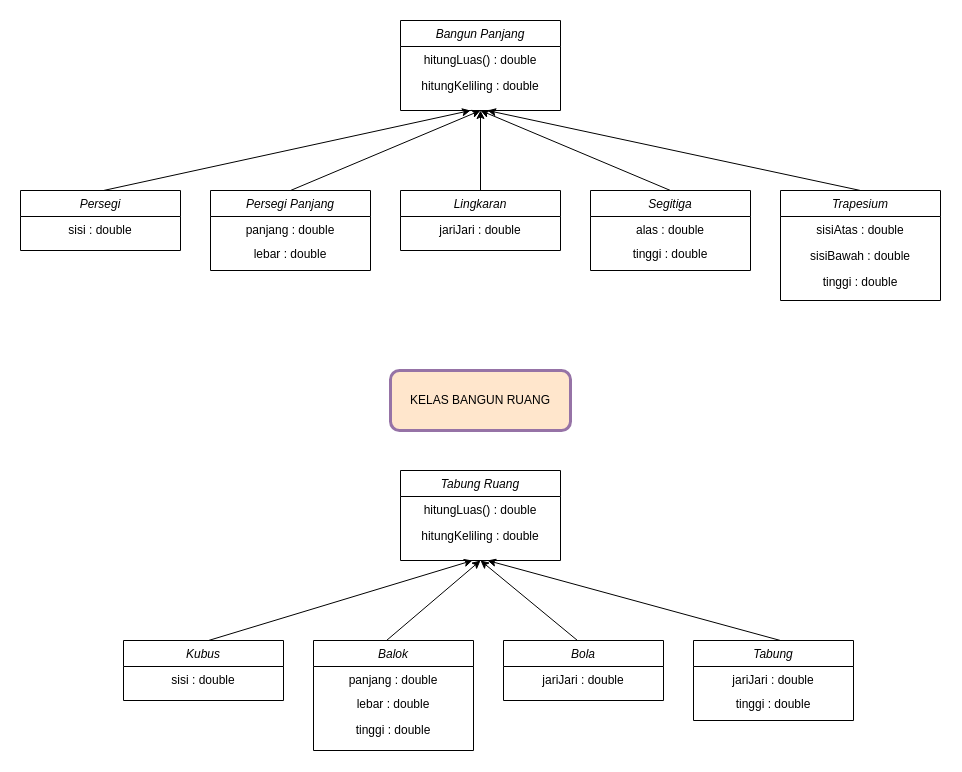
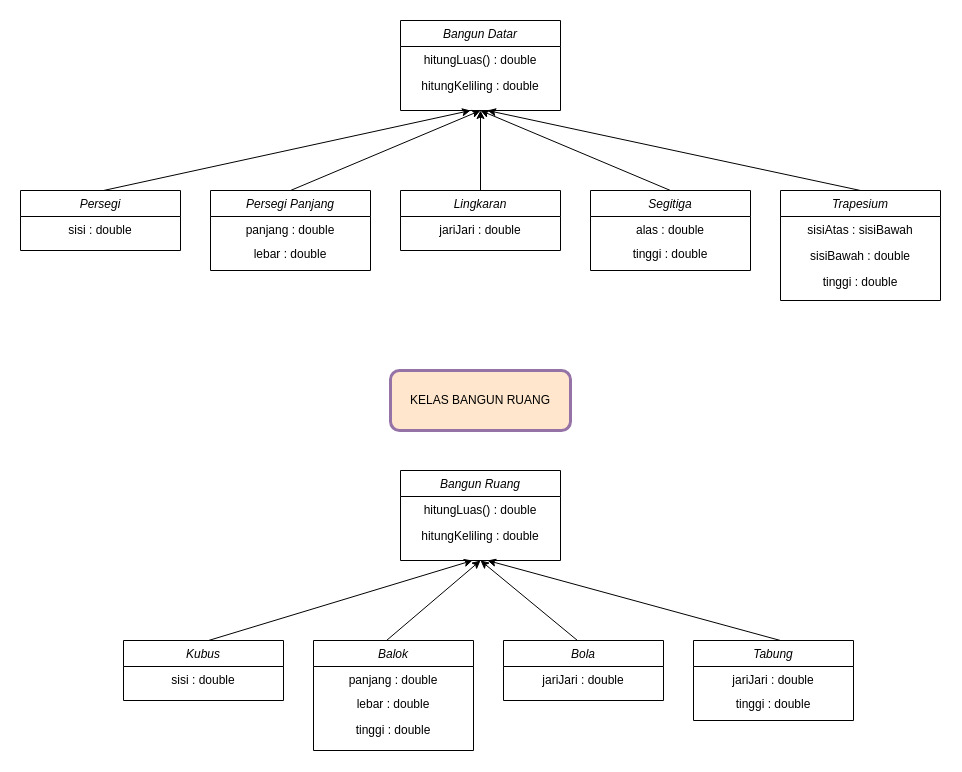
node "Bangun Panjang": label "Bangun Panjang" -> "Bangun Datar"
node "sisiAtas : double": label "sisiAtas : double" -> "sisiAtas : sisiBawah"
node "Tabung Ruang": label "Tabung Ruang" -> "Bangun Ruang"
